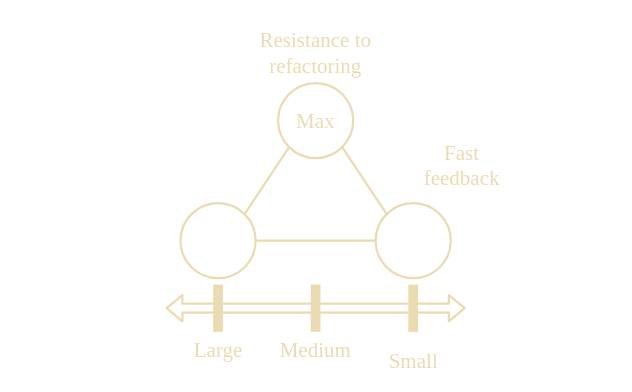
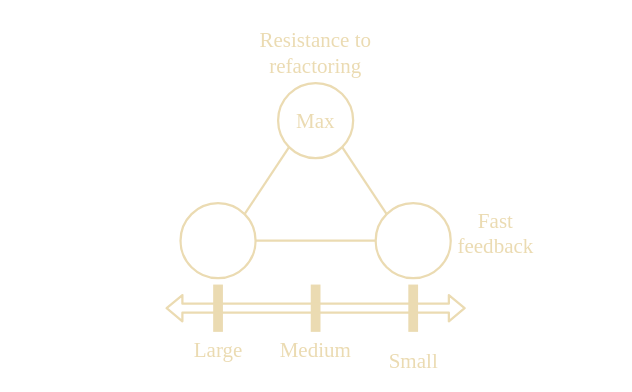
node "Fast feedback": moved (462, 165) -> (495, 233)
